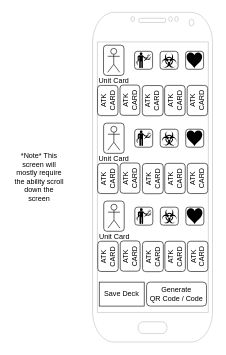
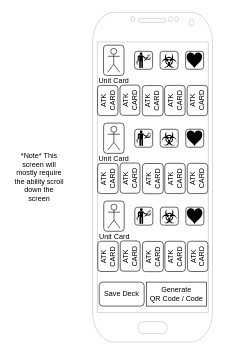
node "Save Deck": shape rectangle -> rounded rectangle
node "Generate QR Code / Code": shape rounded rectangle -> rectangle
